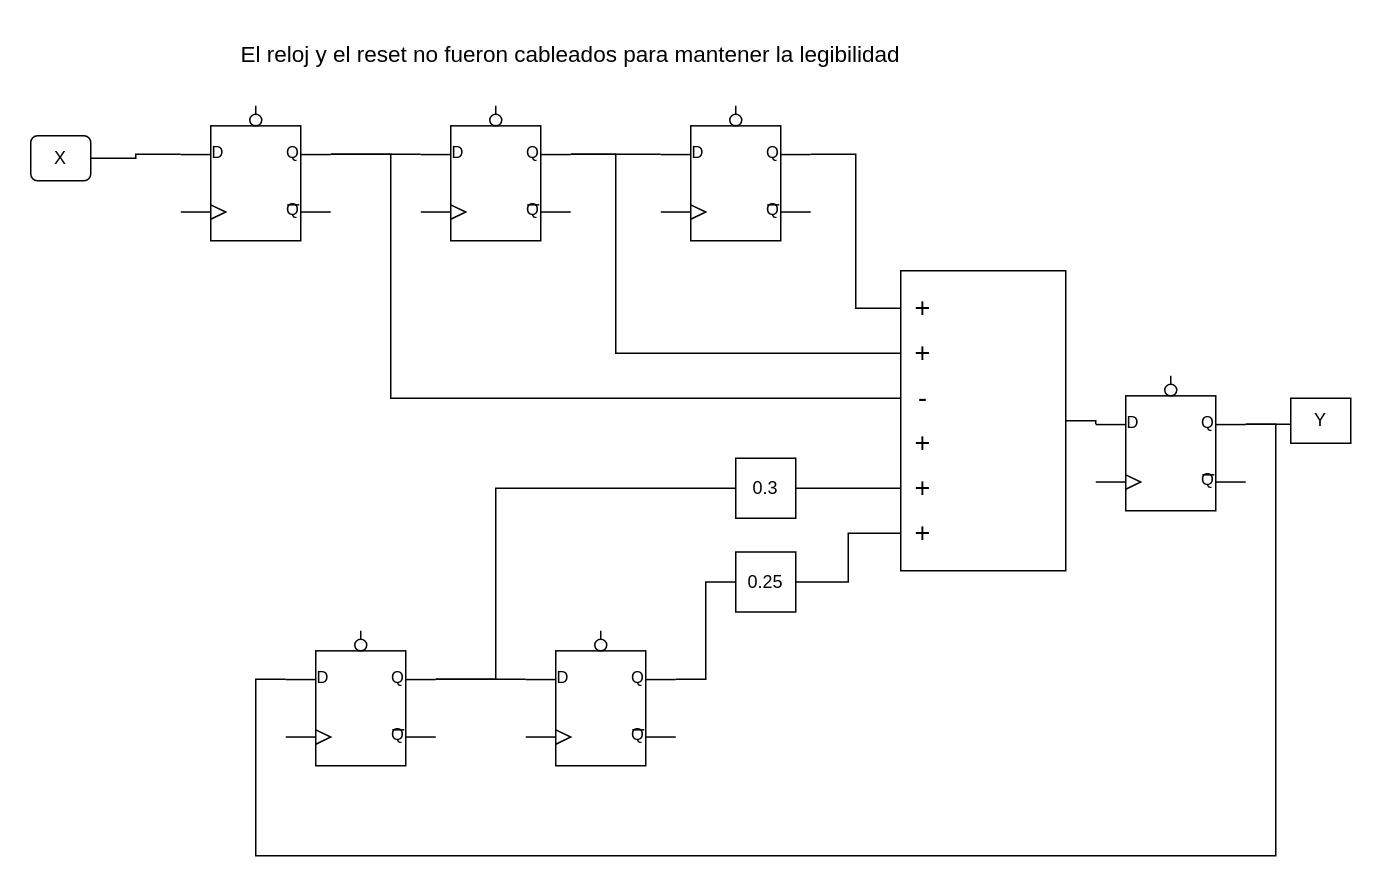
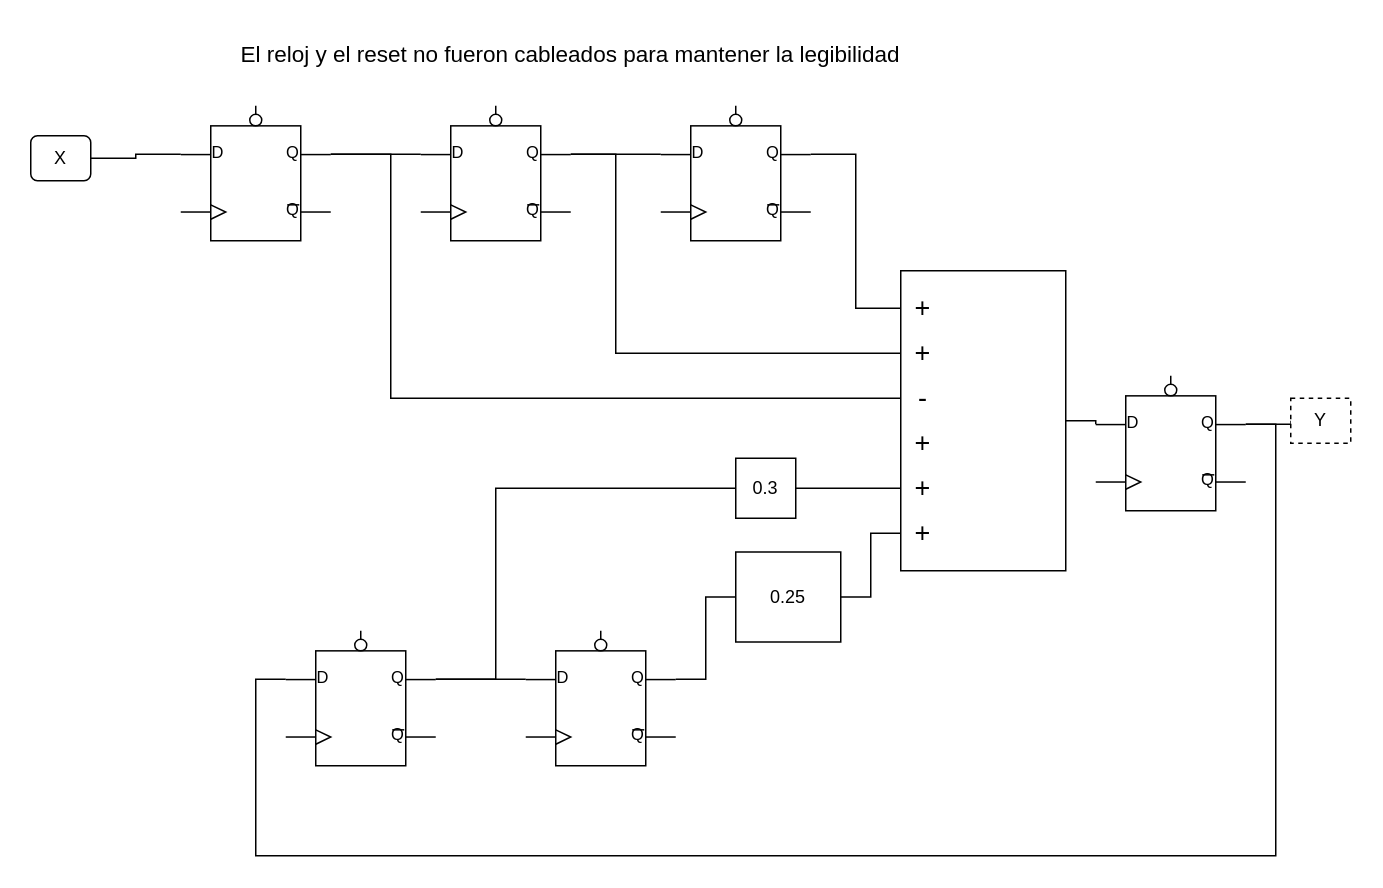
node "Y": style solid -> dashed
node "0.25": size 60x60 -> 105x90
